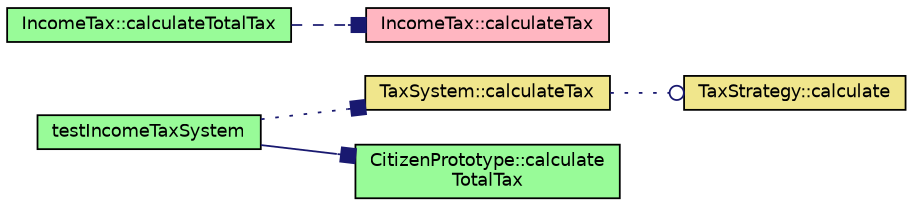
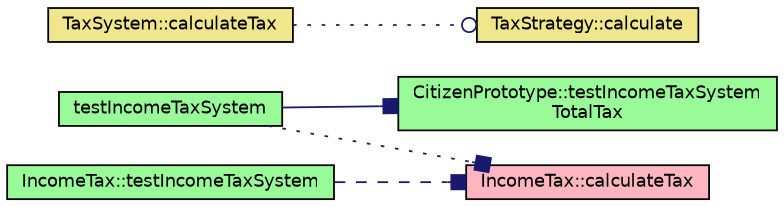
node "IncomeTax::calculateTotalTax": label "IncomeTax::calculateTotalTax" -> "IncomeTax::testIncomeTaxSystem"
edge "testIncomeTaxSystem" -> "TaxSystem::calculateTax": now "testIncomeTaxSystem" -> "IncomeTax::calculateTax"
node "CitizenPrototype::calculate TotalTax": label "CitizenPrototype::calculate TotalTax" -> "CitizenPrototype::testIncomeTaxSystem TotalTax"
